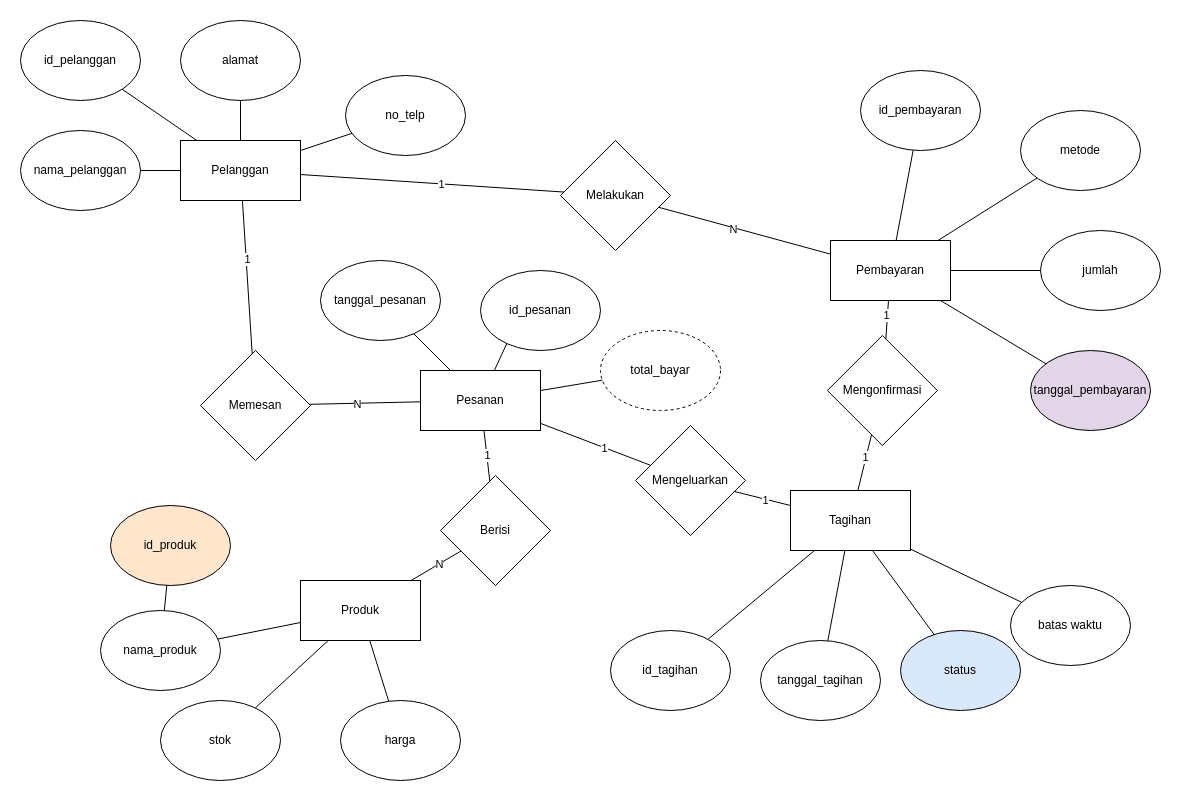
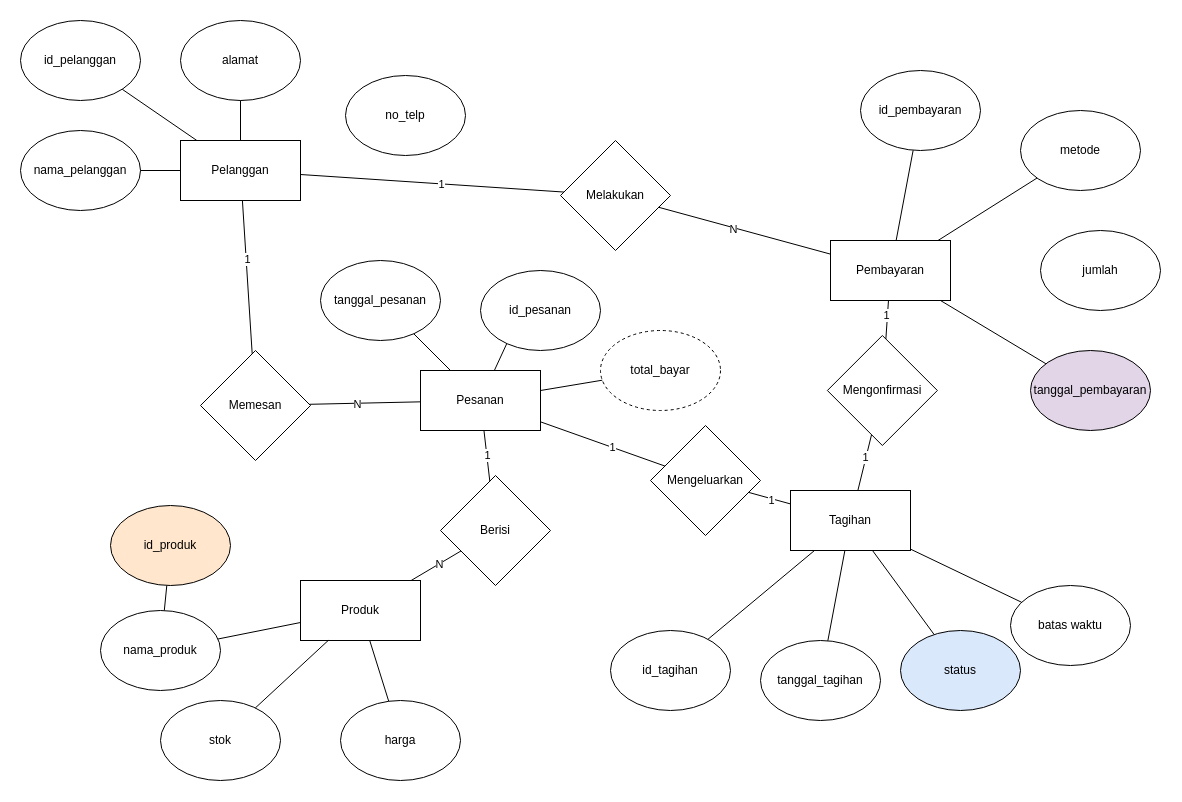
edge "no_telp" -- "Pelanggan": removed
edge "Pembayaran" -- "jumlah": removed
node "Mengeluarkan": moved (691, 481) -> (706, 481)
